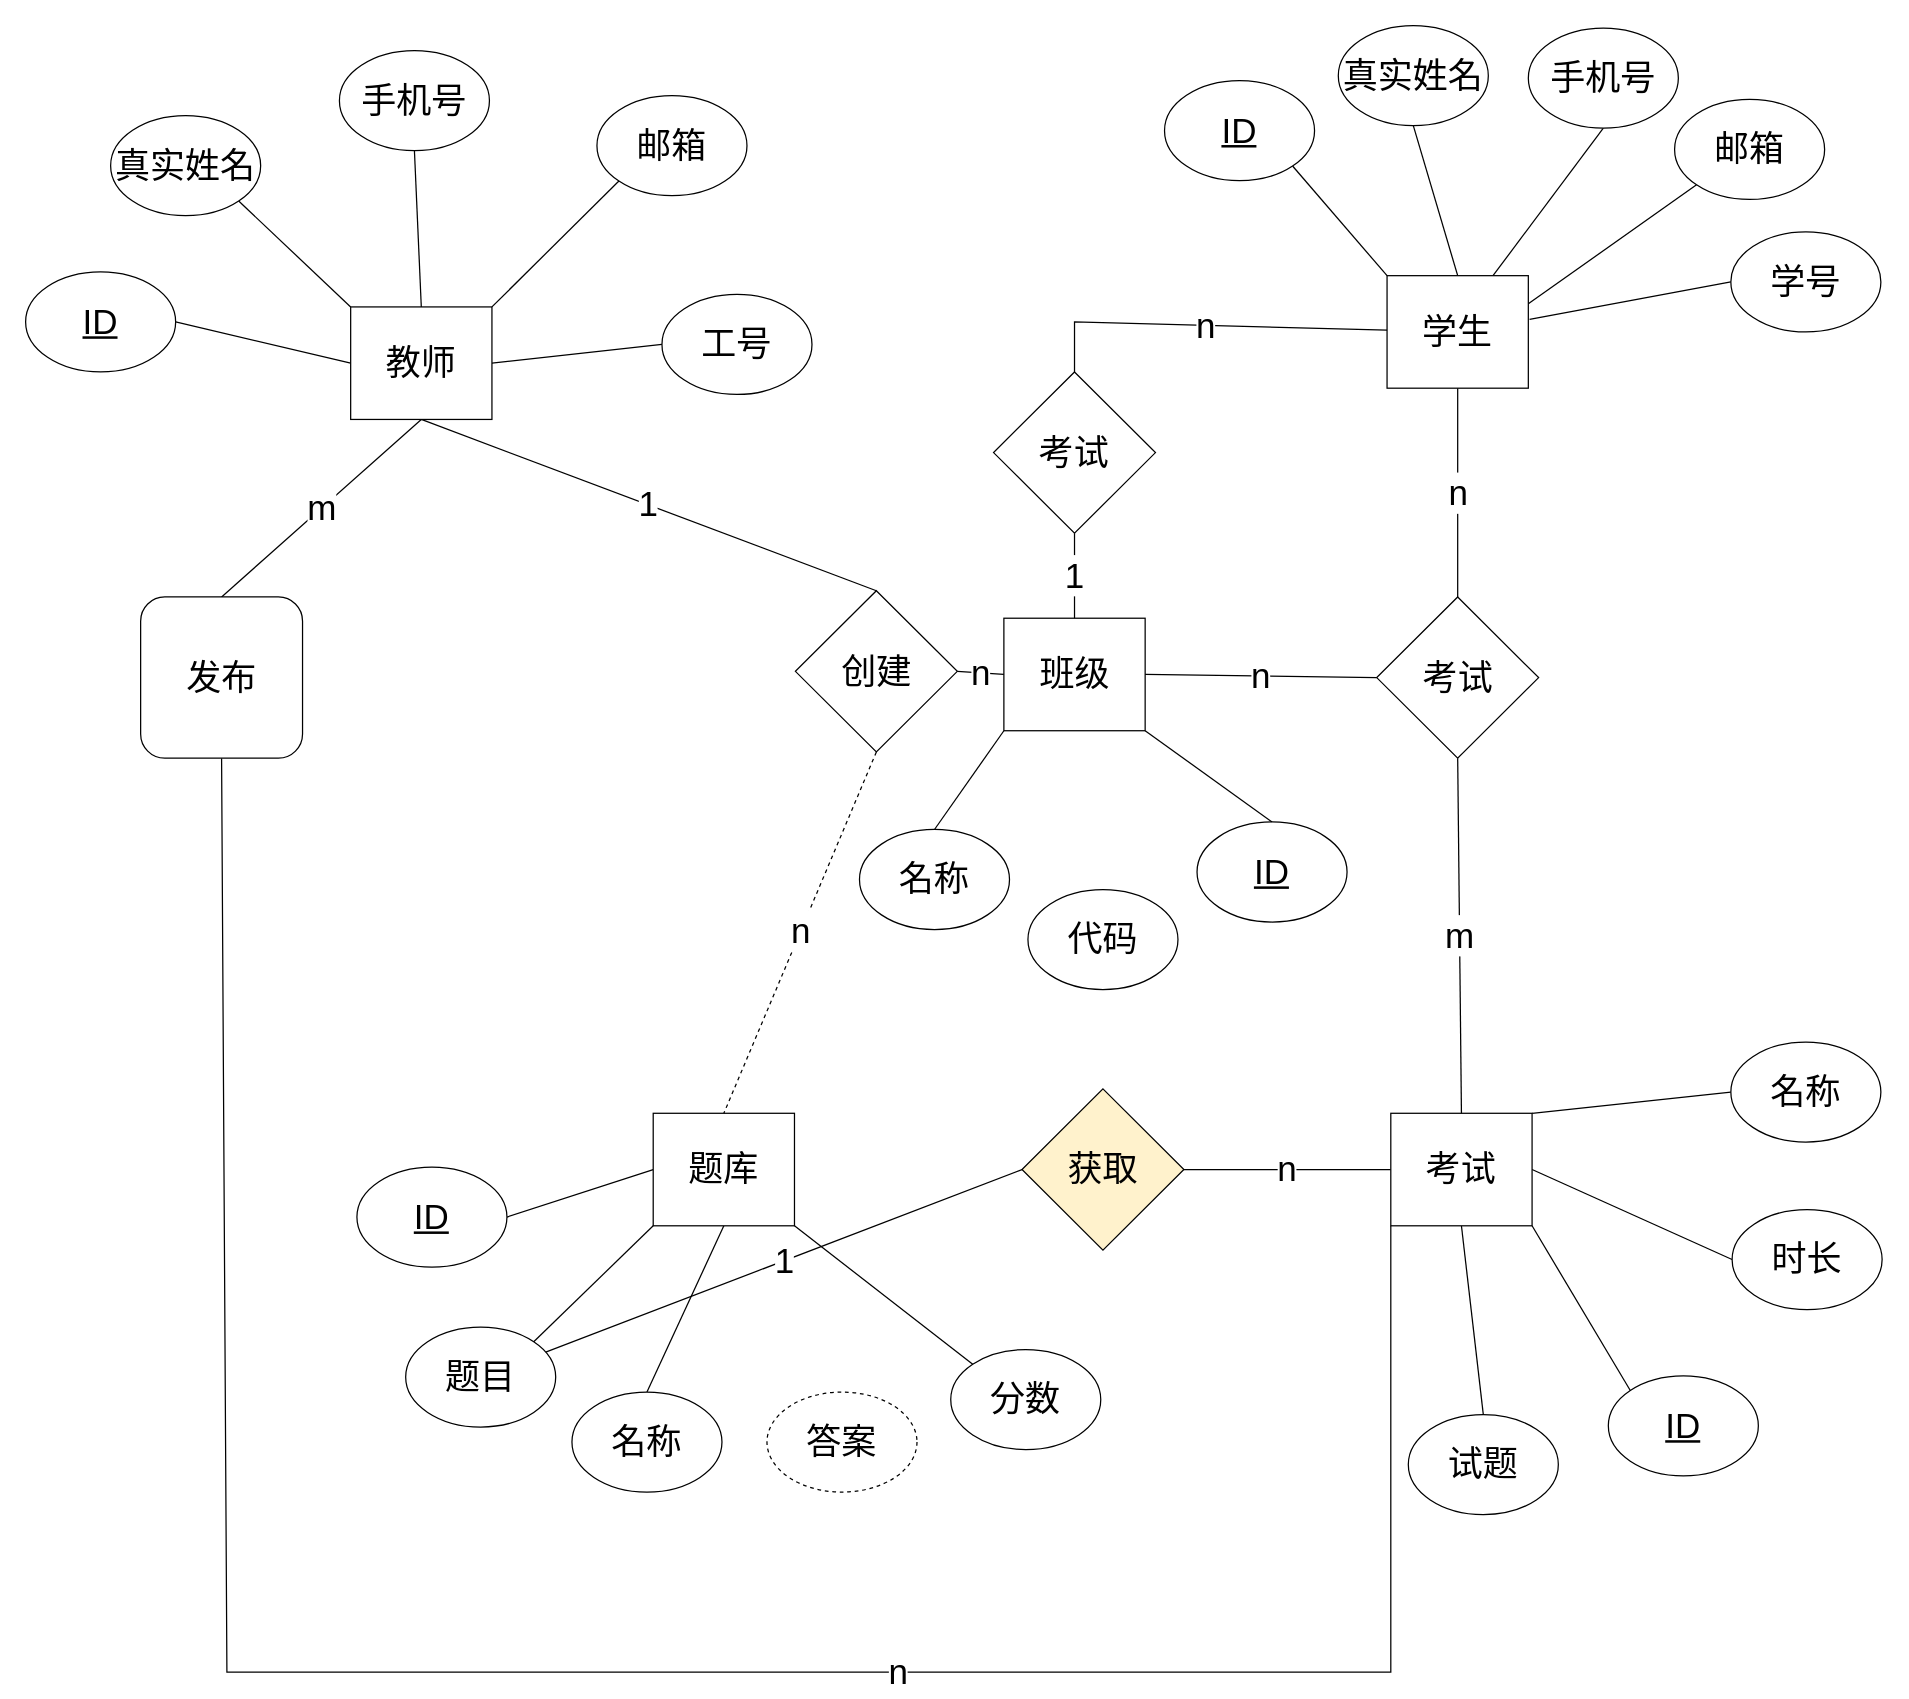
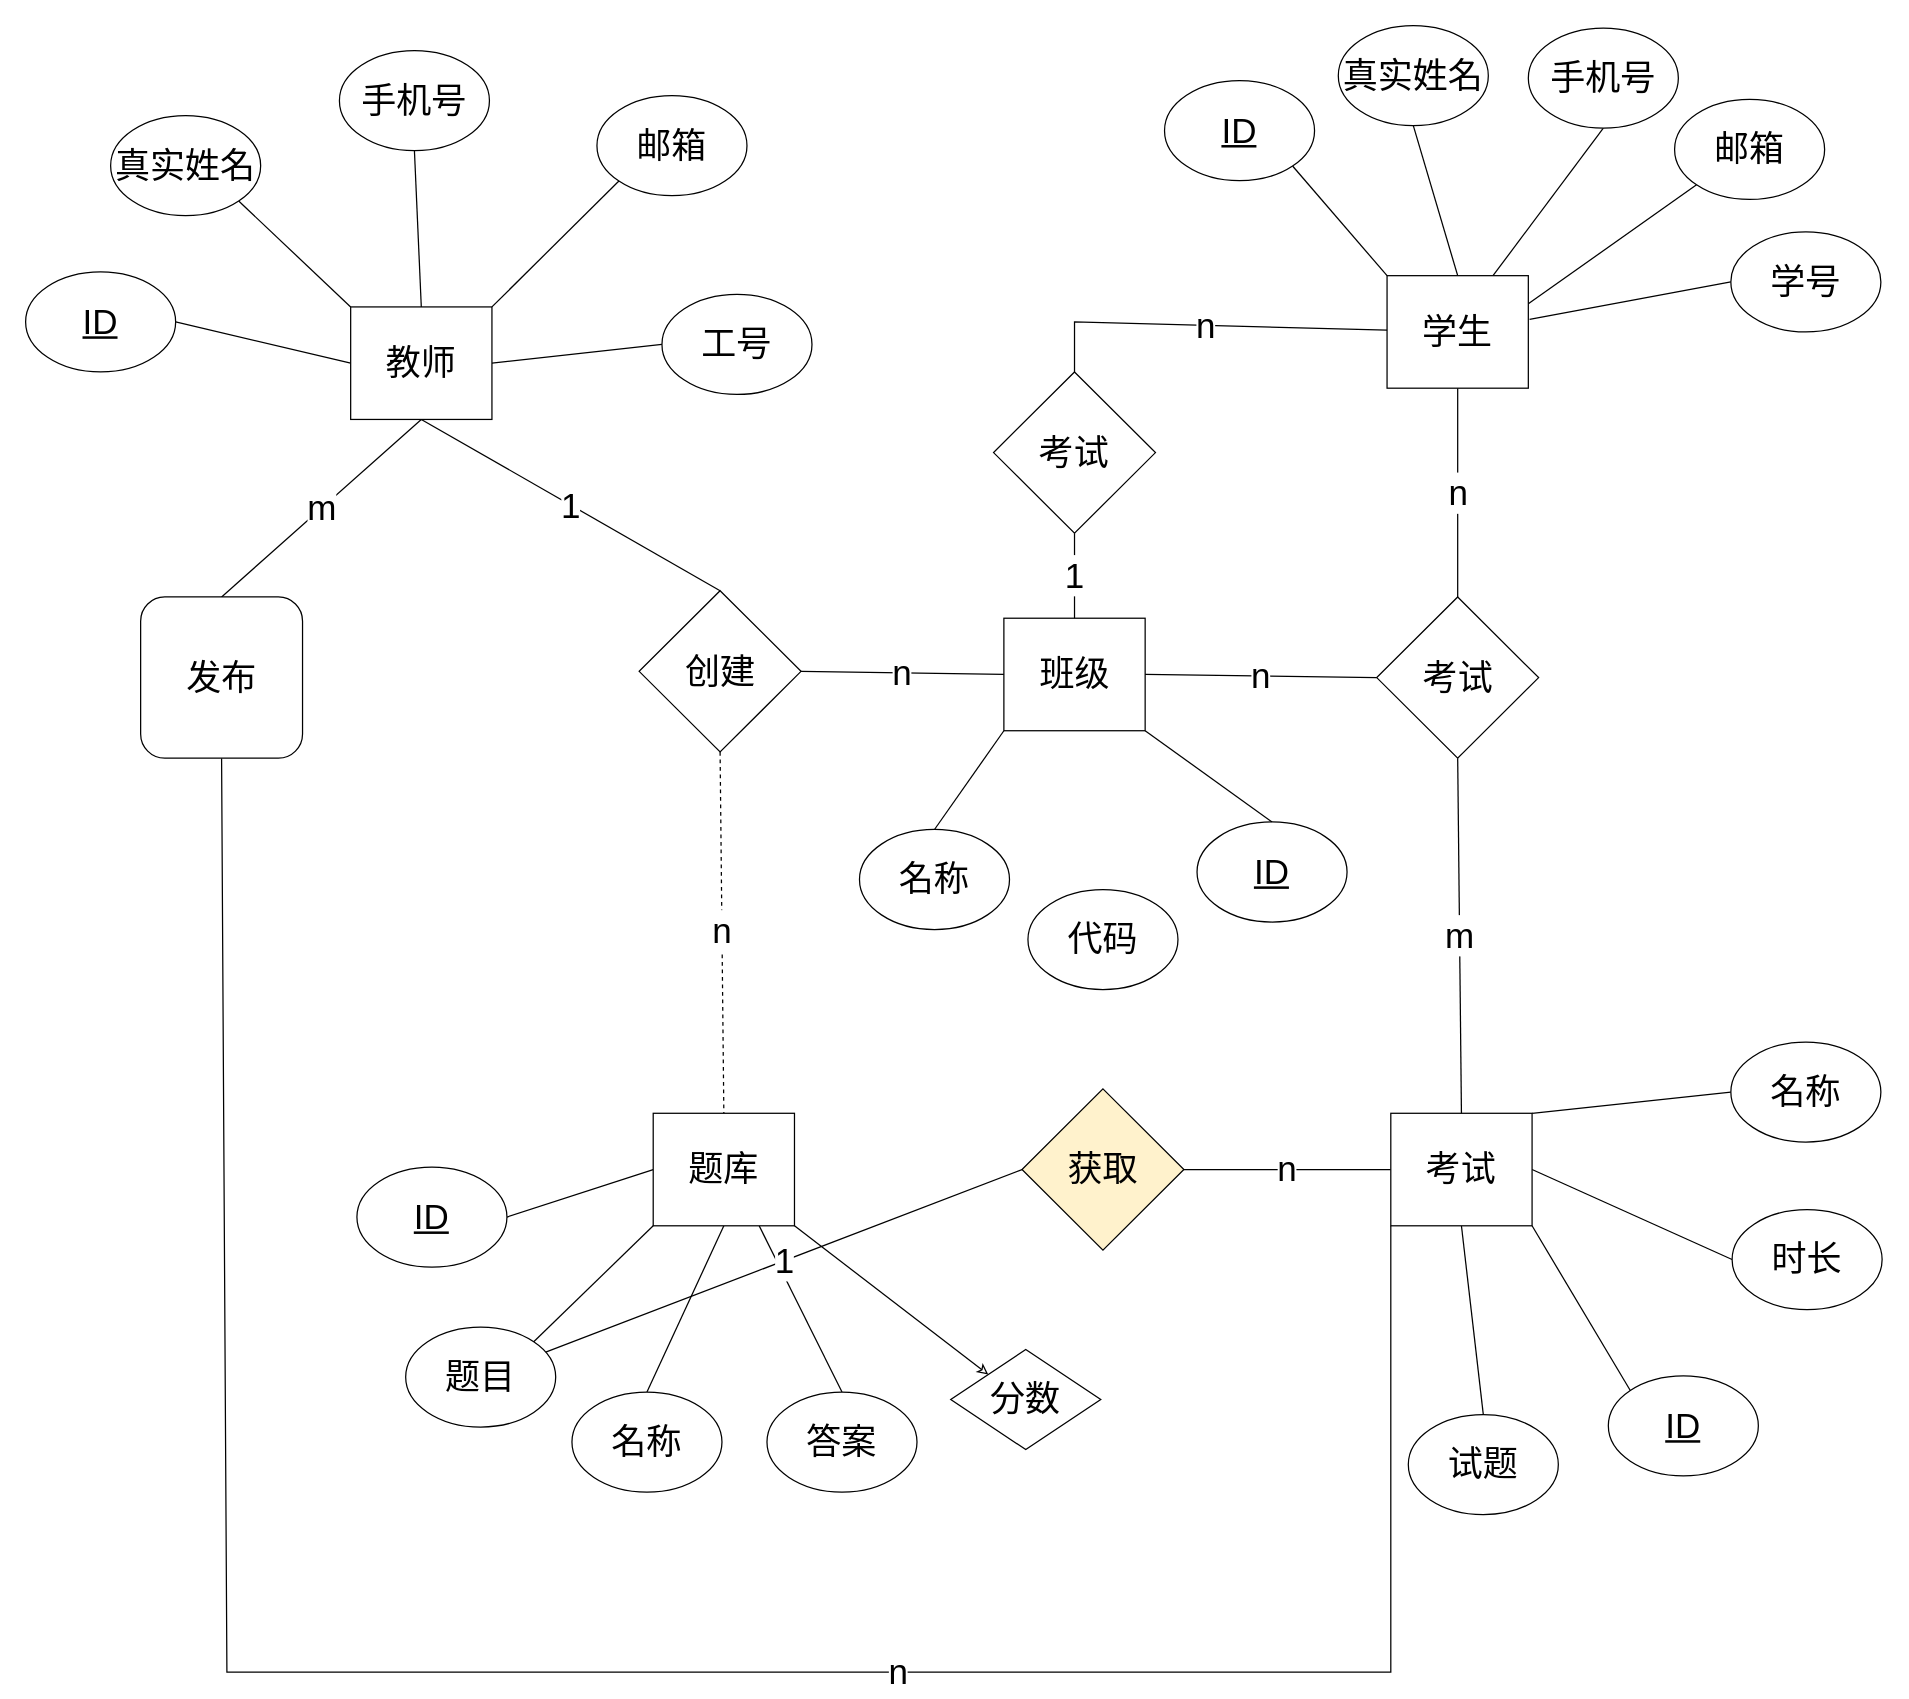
node "创建": moved (876, 671) -> (720, 671)
edge "题库" -- "分数": arrowhead none -> classic
edge "题库" -- "答案": added
node "分数": shape ellipse -> diamond
node "答案": style dashed -> solid
